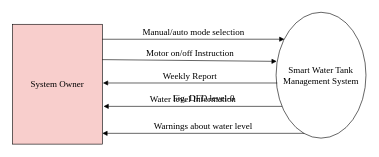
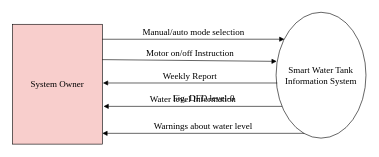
node "Smart Water Tank Management System": label "Smart Water Tank Management System" -> "Smart Water Tank Information System"
